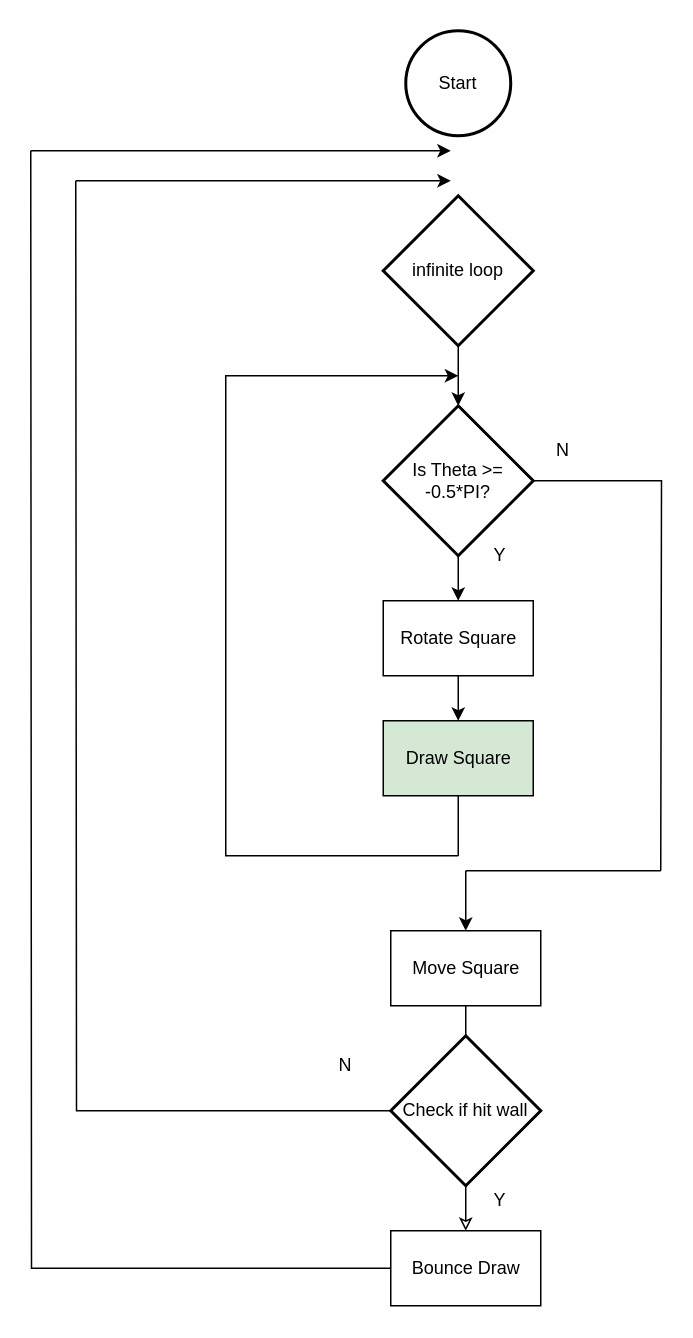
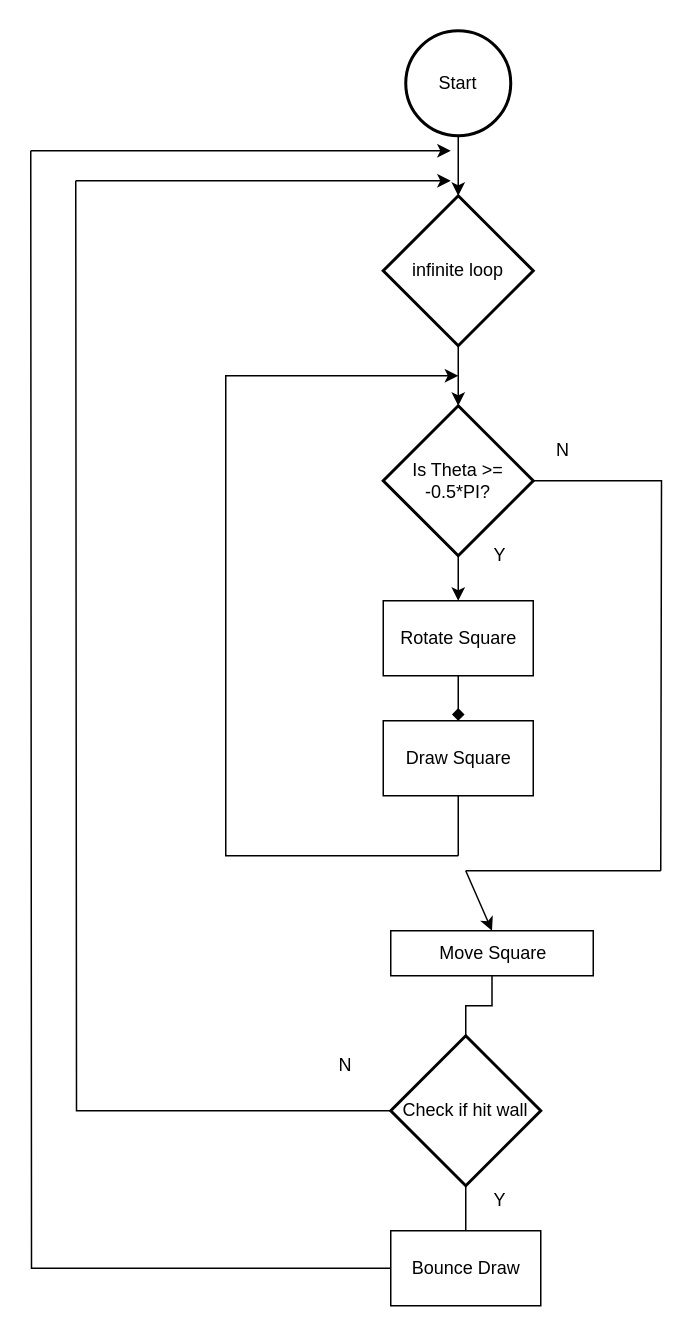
edge "Start" -> "infinite loop": added
edge "Rotate Square" -> "Draw Square": arrowhead classic -> diamond
node "Draw Square": fillcolor #d5e8d4 -> #ffffff
node "Move Square": size 150x75 -> 203x45
edge "Check if hit wall" -> "Bounce Draw": arrowhead classic -> none
